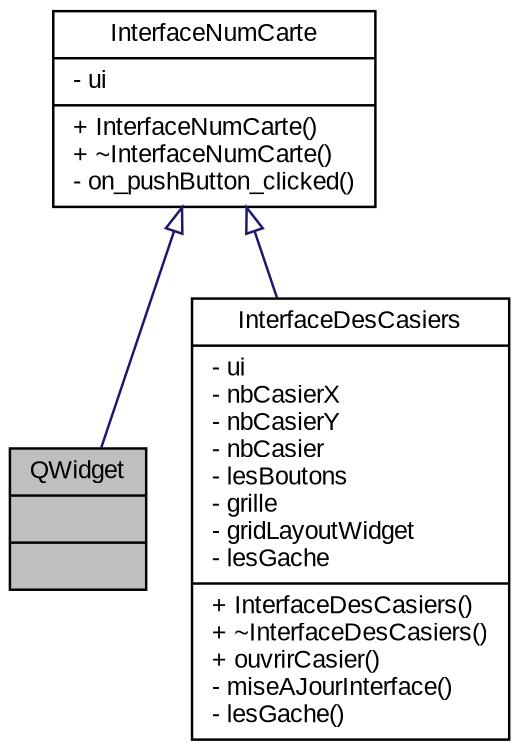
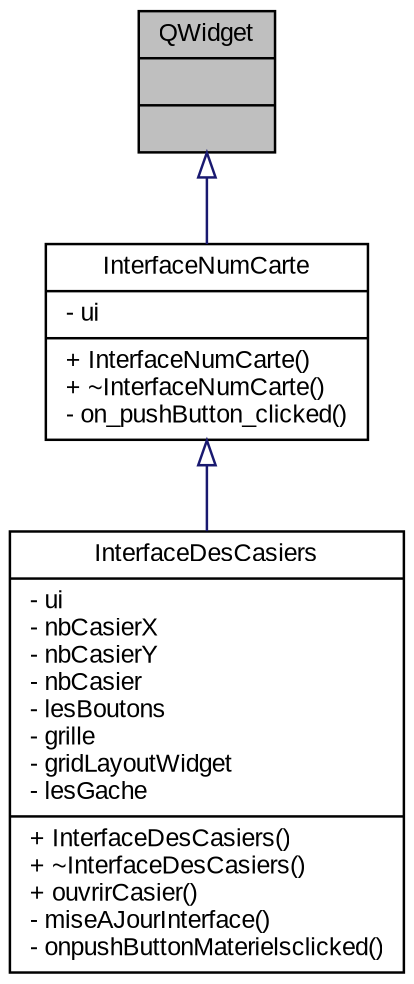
edge "QWidget" -> "InterfaceNumCarte": reversed
node "InterfaceDesCasiers": text "- lesGache()" -> "- onpushButtonMaterielsclicked()"
